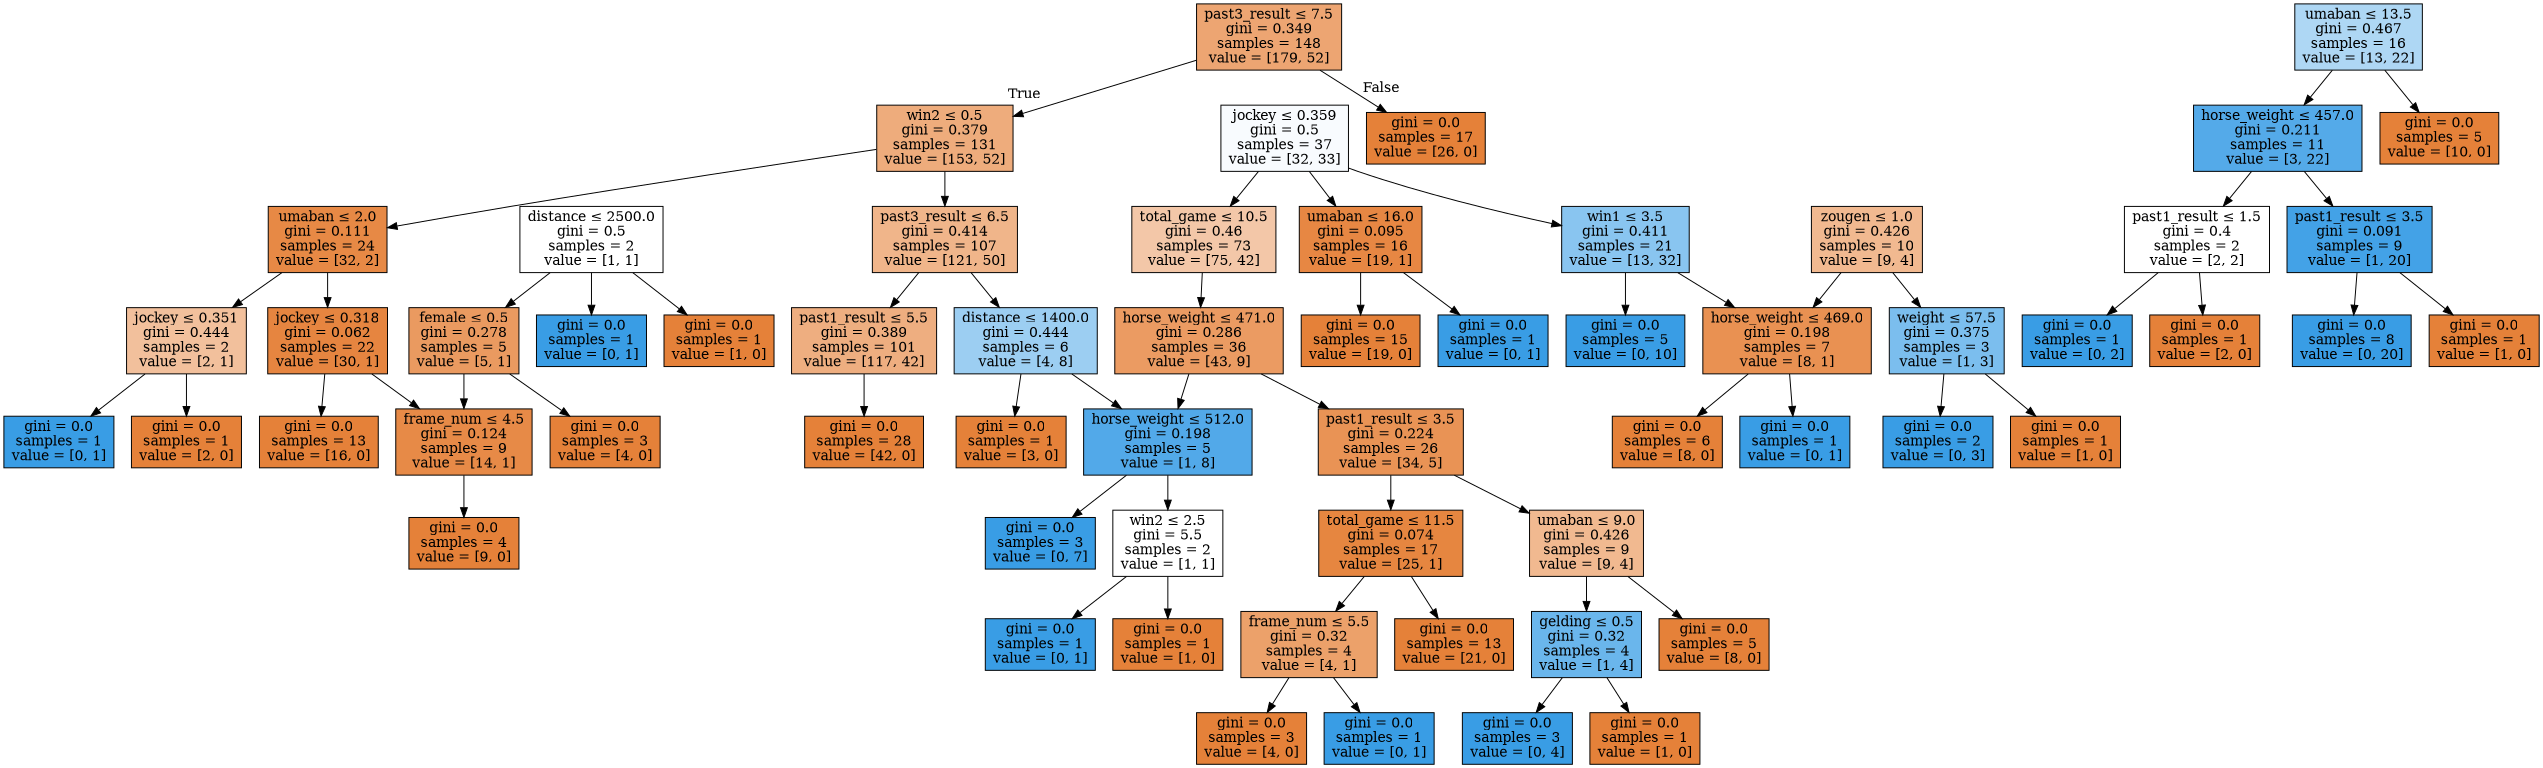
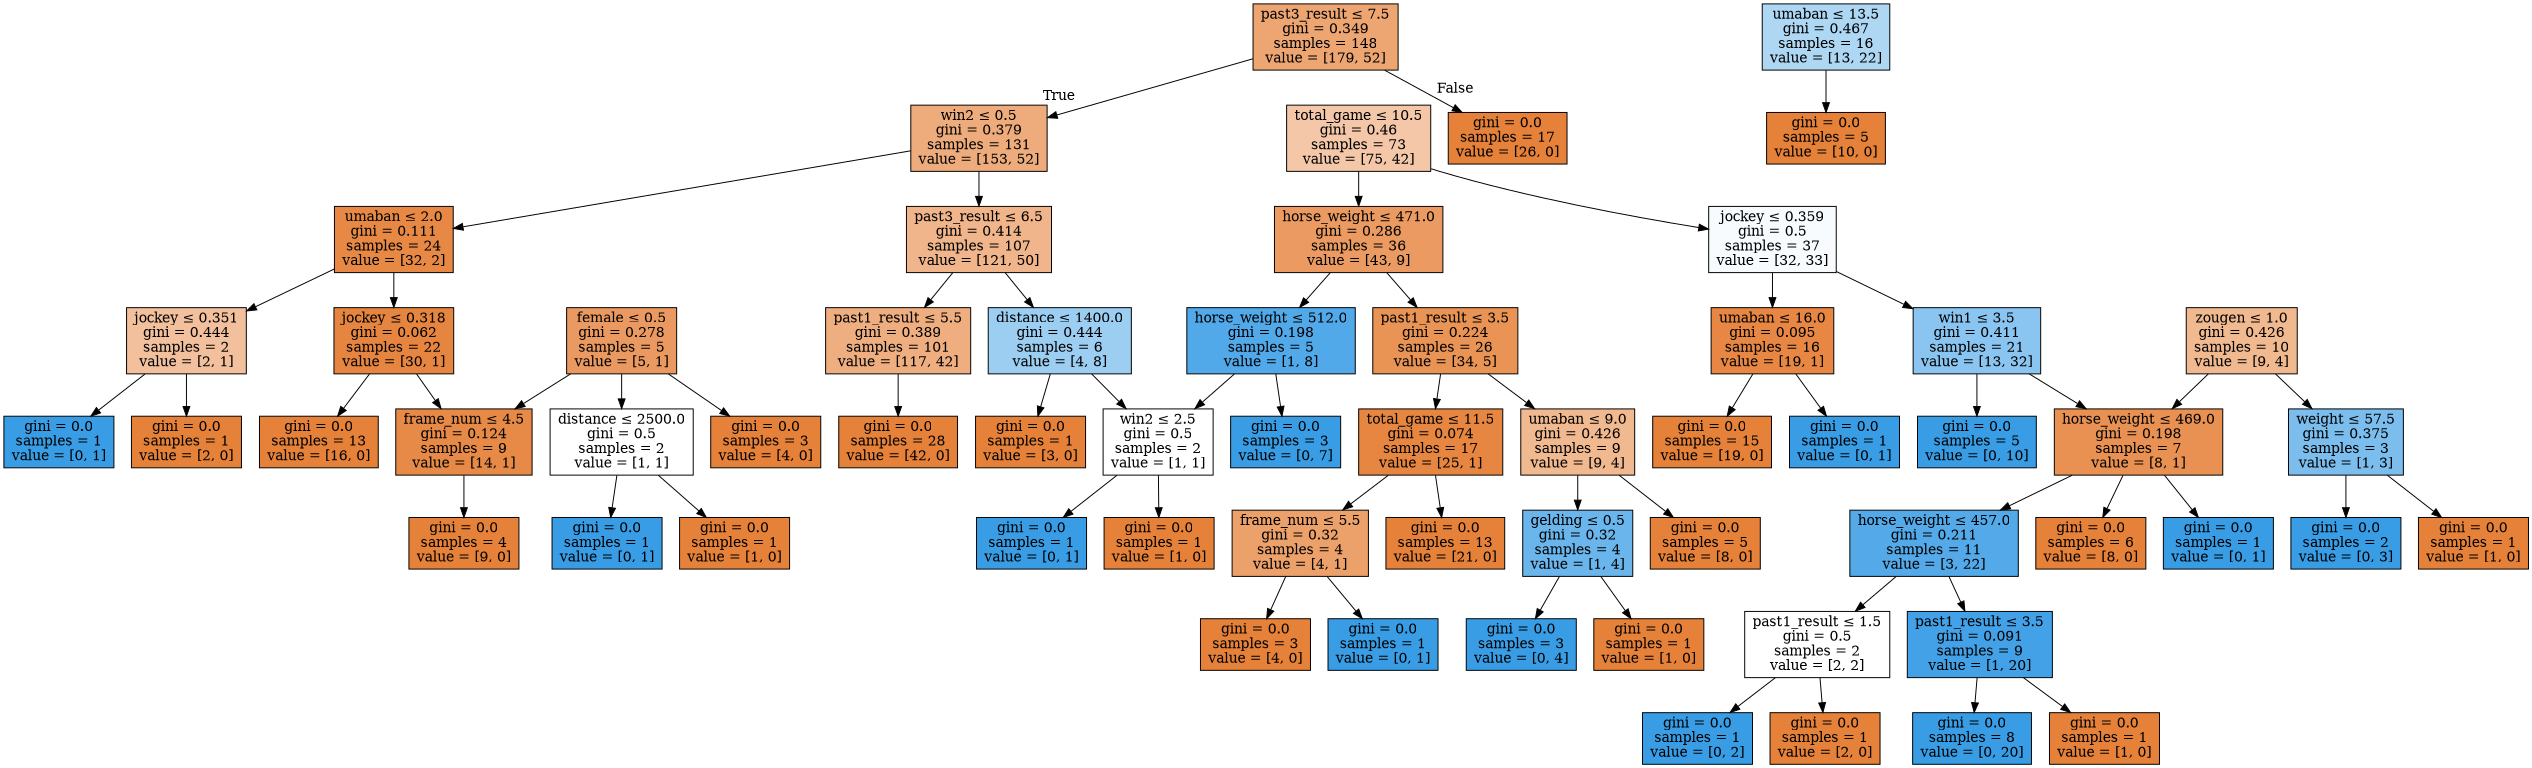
edge "umaban ≤ 13.5" -> "horse_weight ≤ 457.0": now "horse_weight ≤ 469.0" -> "horse_weight ≤ 457.0"
edge "jockey ≤ 0.359" -> "total_game ≤ 10.5": reversed
node "past1_result ≤ 1.5": text "gini = 0.4" -> "gini = 0.5"
edge "distance ≤ 2500.0" -> "female ≤ 0.5": reversed
edge "distance ≤ 1400.0" -> "horse_weight ≤ 512.0": now "distance ≤ 1400.0" -> "win2 ≤ 2.5"
node "win2 ≤ 2.5": text "gini = 5.5" -> "gini = 0.5"
